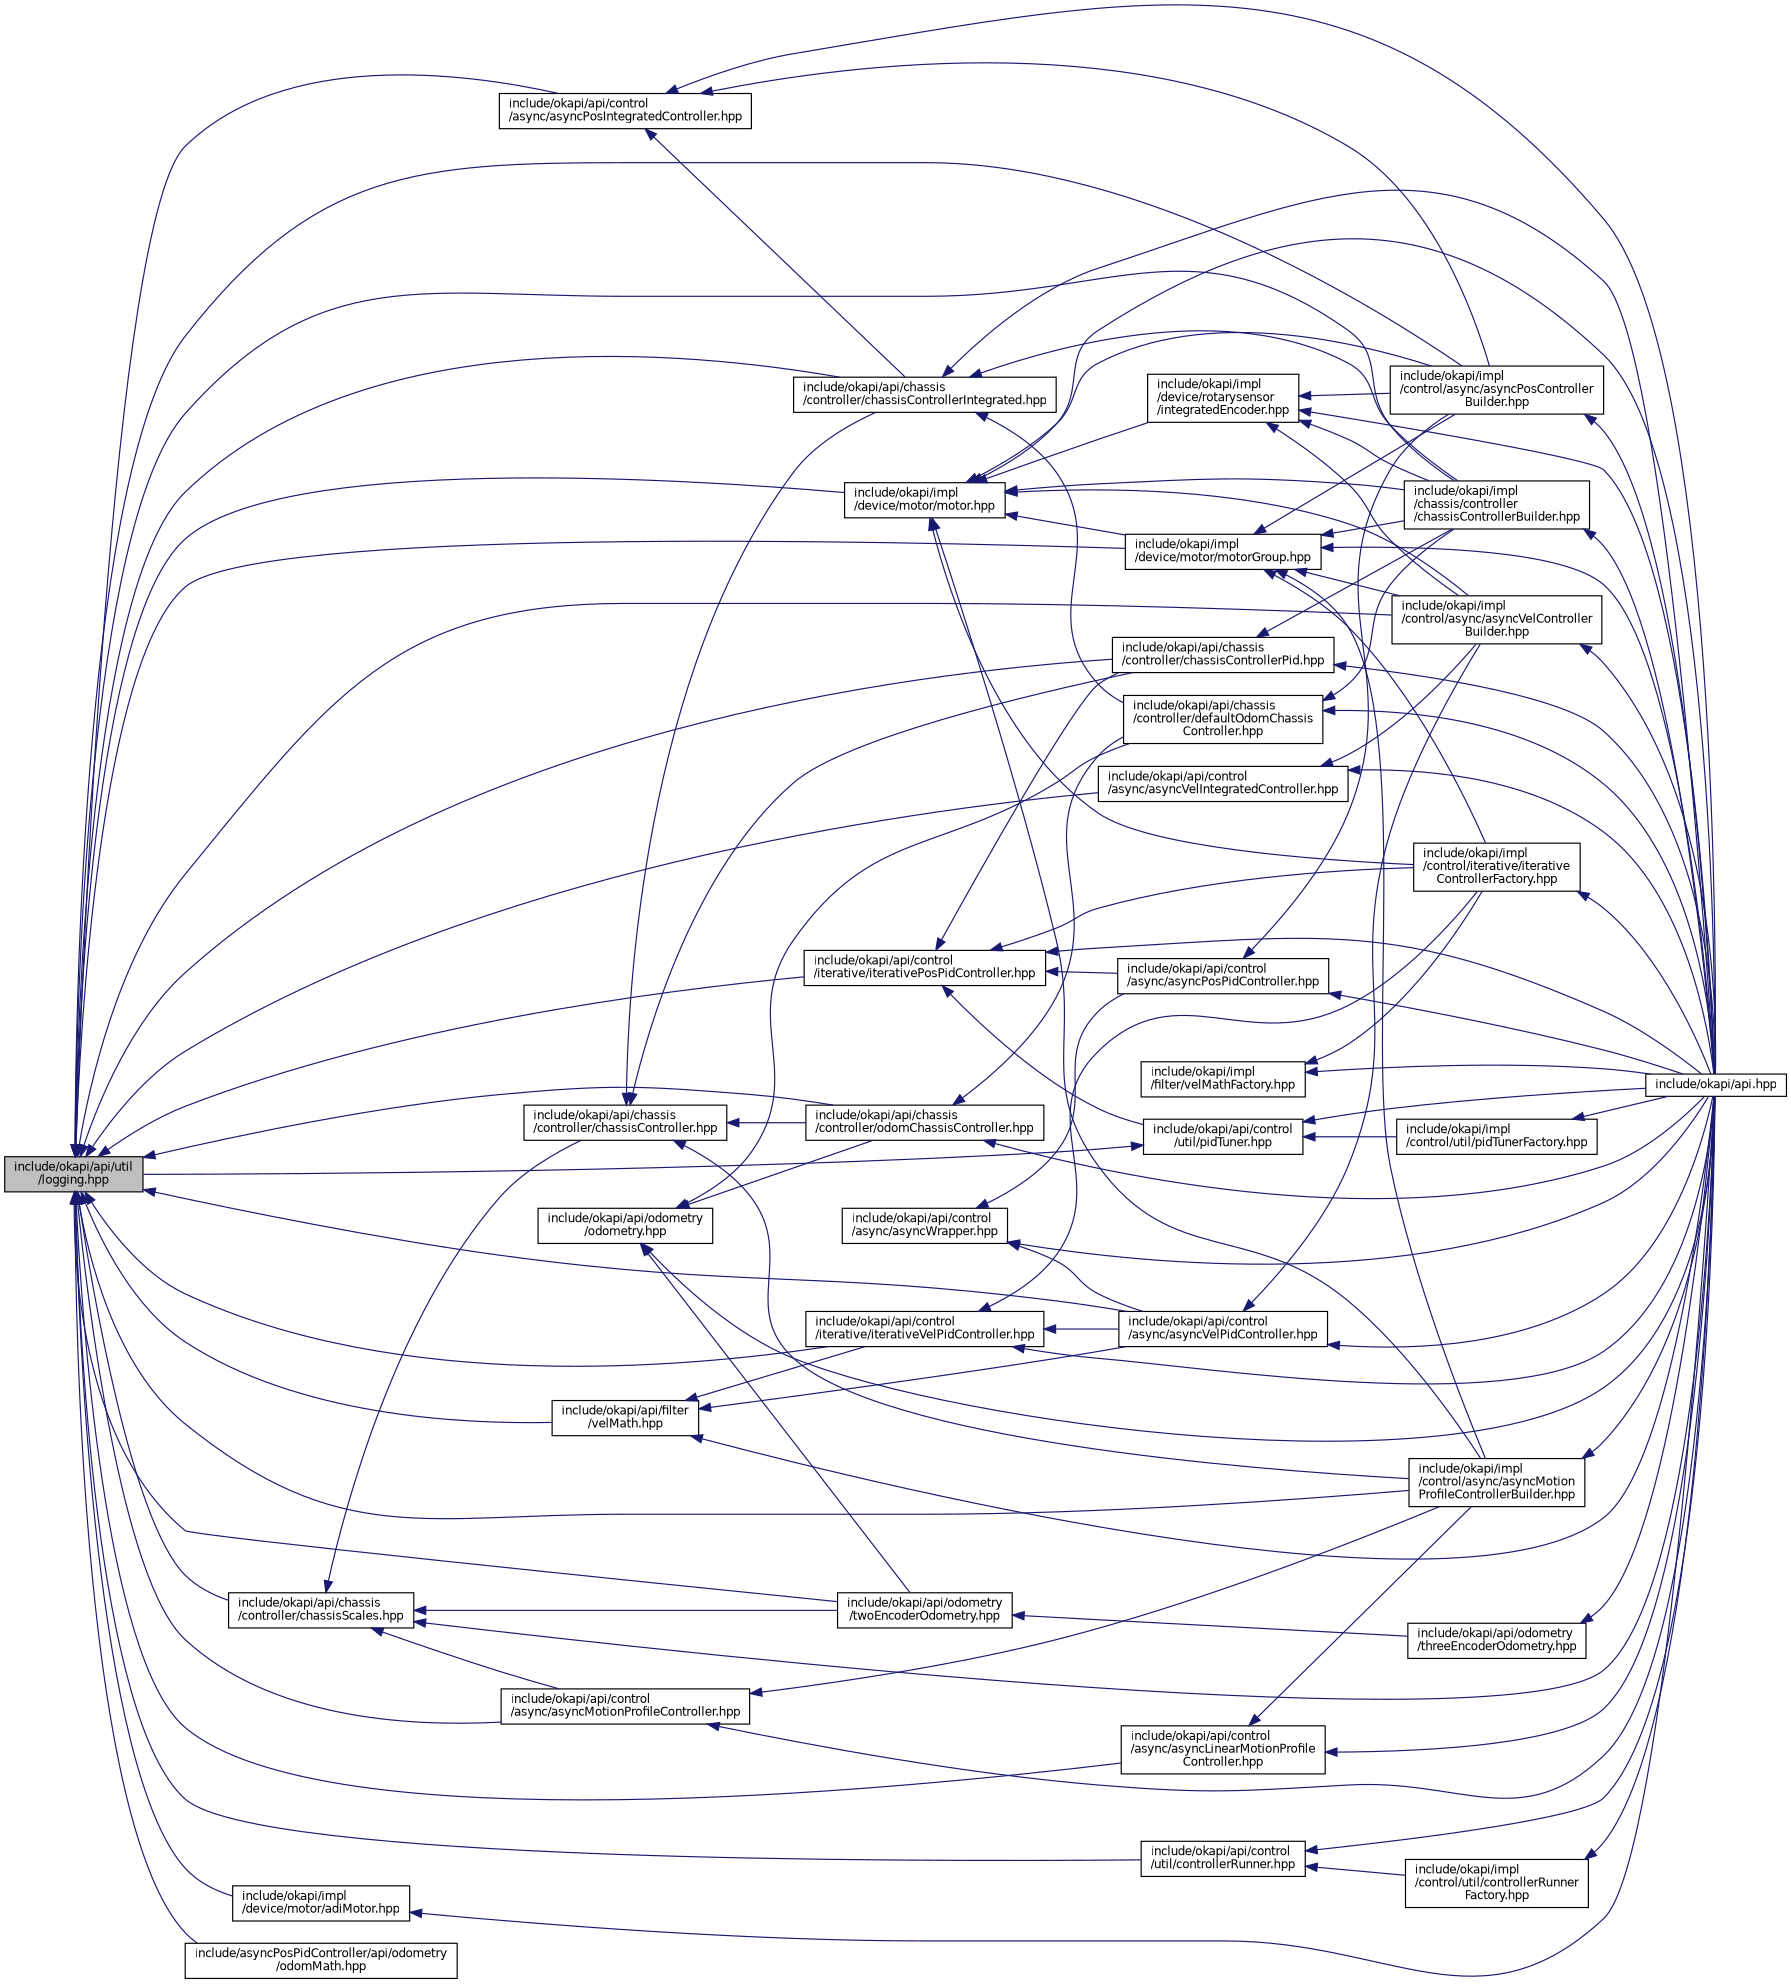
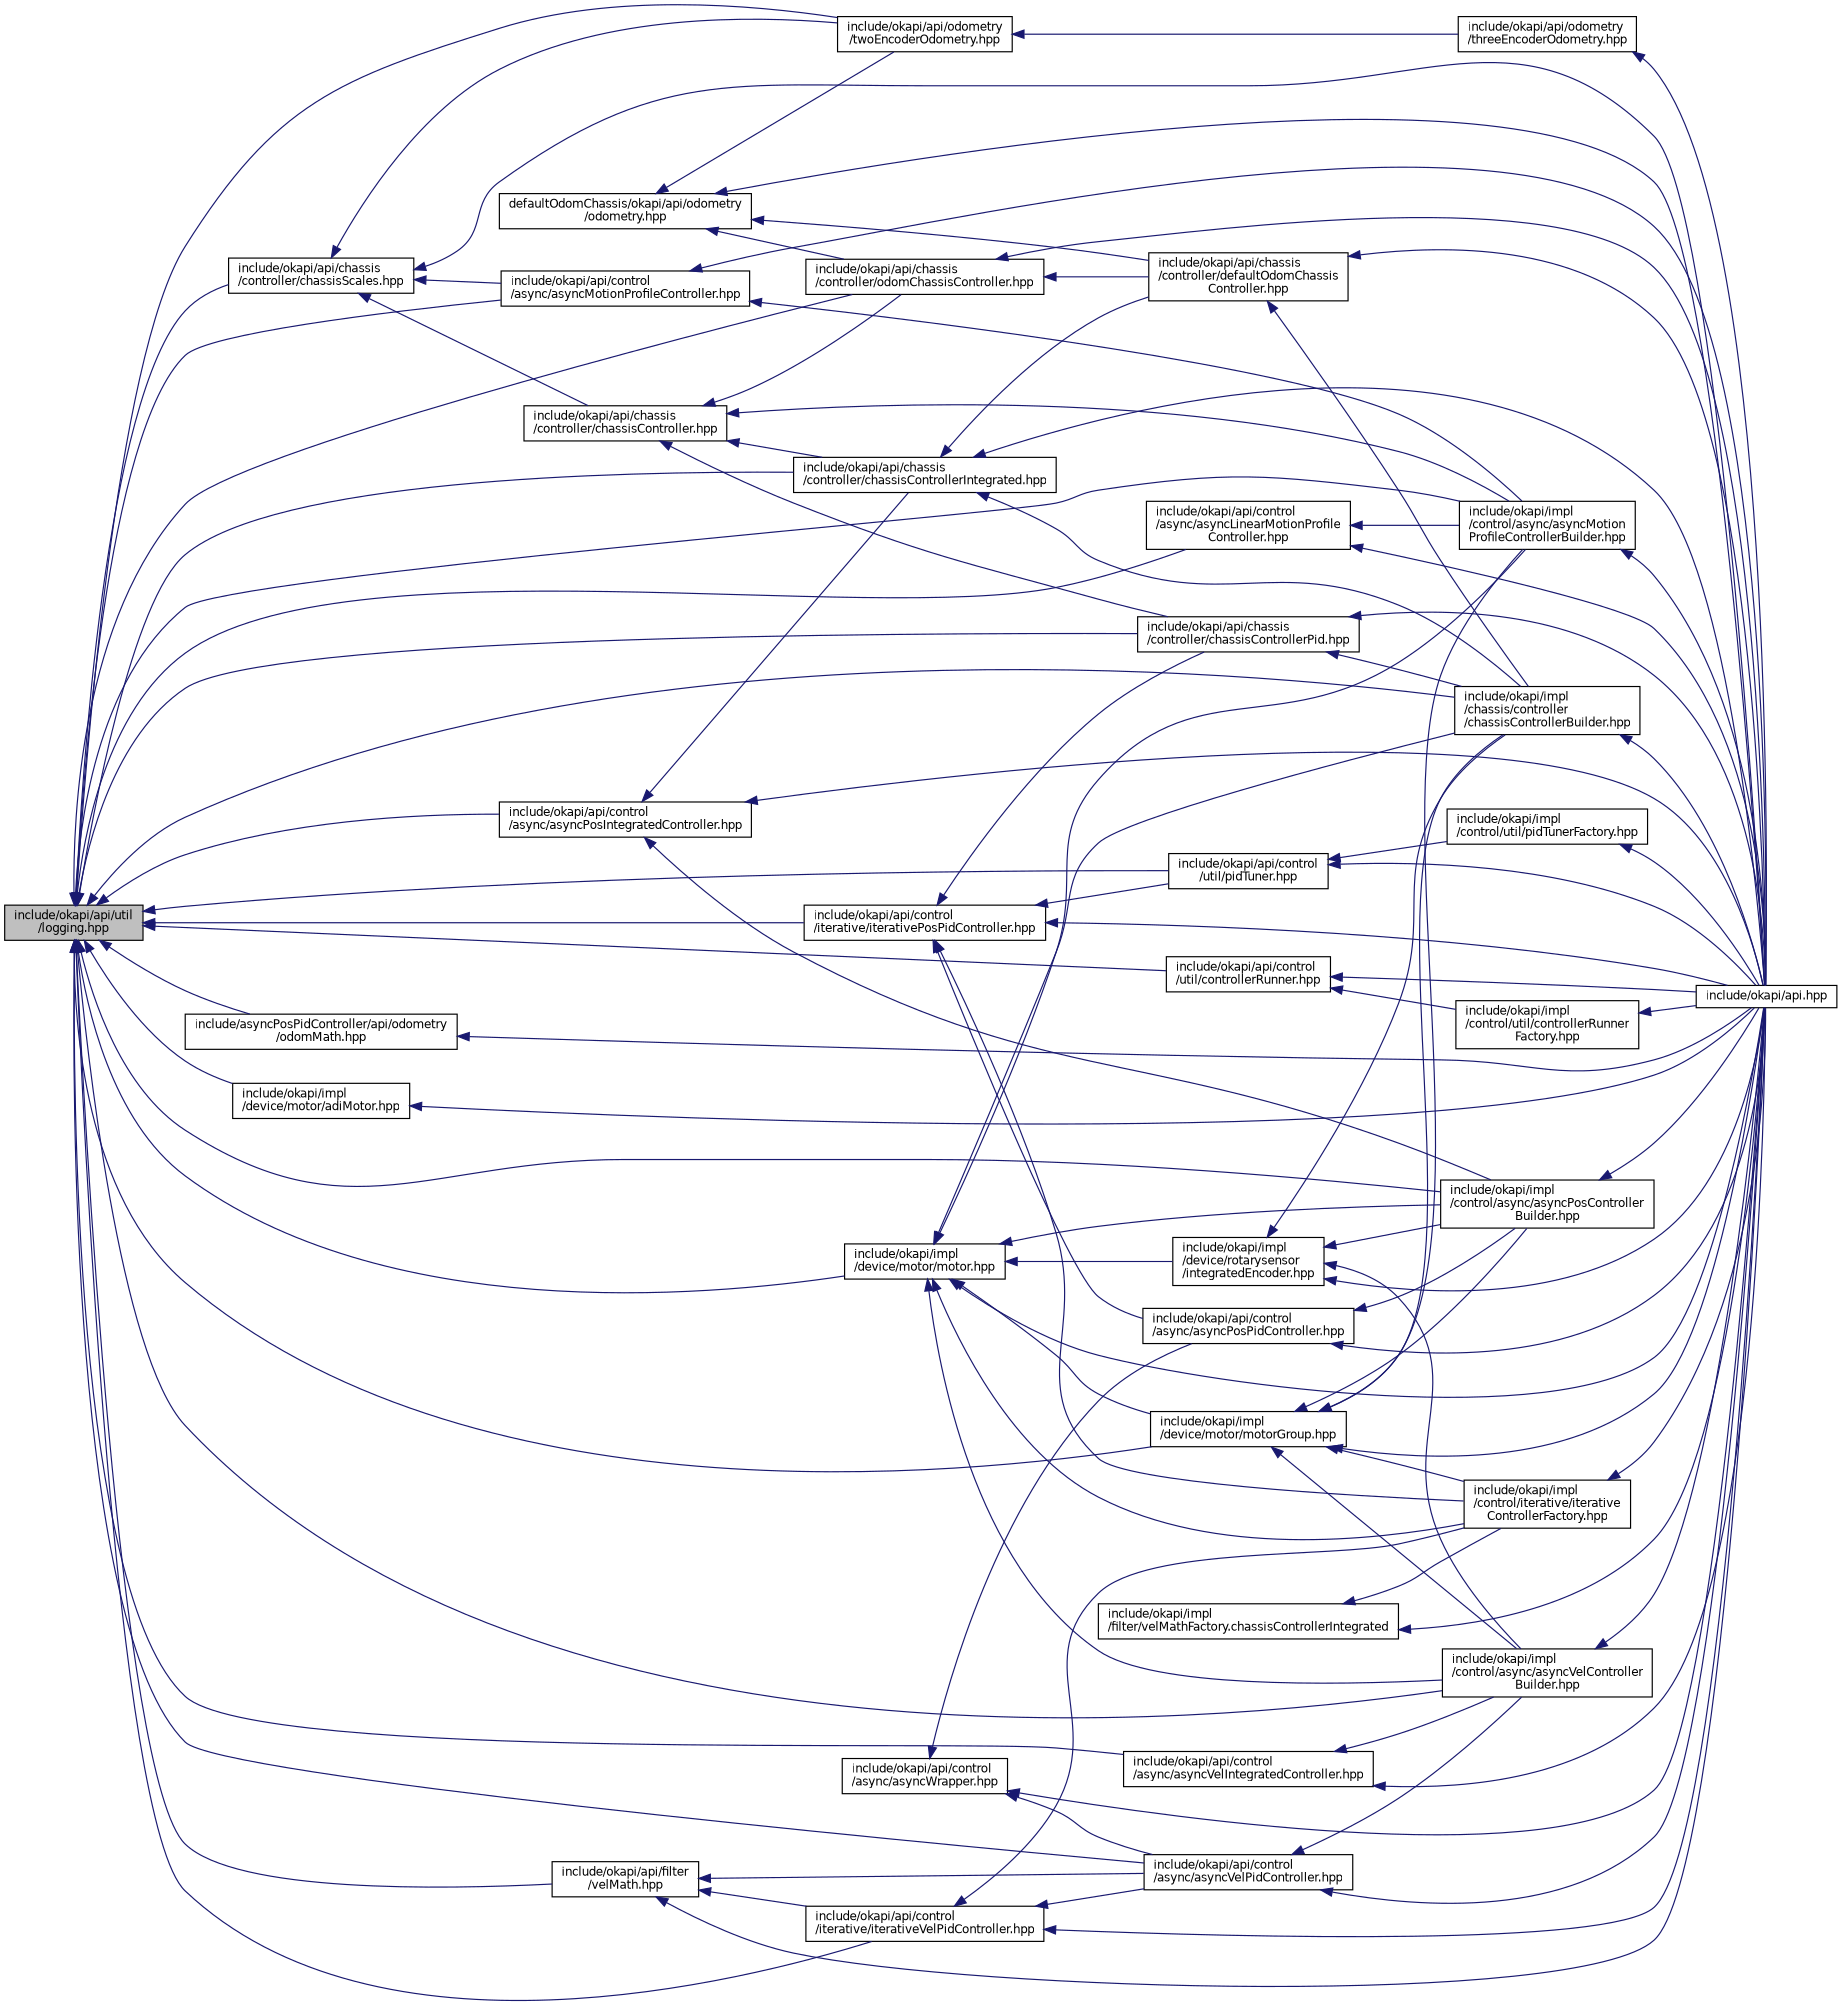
edge "include/okapi/api.hpp" -> "include/asyncPosPidController/api/odometry /odomMath.hpp": added
node "include/okapi/impl /filter/velMathFactory.hpp": label "include/okapi/impl /filter/velMathFactory.hpp" -> "include/okapi/impl /filter/velMathFactory.chassisControllerIntegrated"
edge "include/okapi/api/util /logging.hpp" -> "include/okapi/api/control /util/pidTuner.hpp": reversed
node "include/okapi/api/odometry /odometry.hpp": label "include/okapi/api/odometry /odometry.hpp" -> "defaultOdomChassis/okapi/api/odometry /odometry.hpp"
